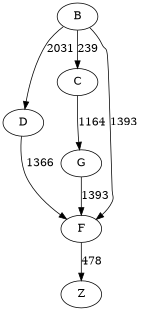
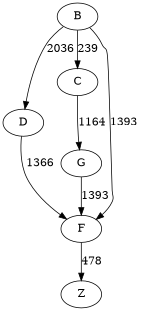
edge "B" -> "D": label "2031" -> "2036"
